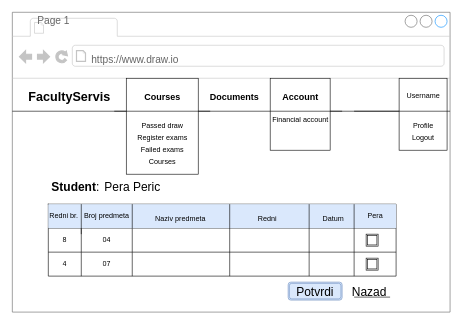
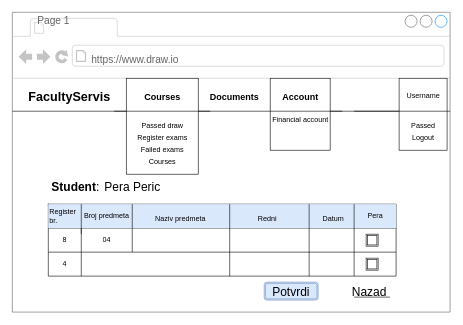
node "Profile": label "Profile" -> "Passed"
node "Redni br.": label "Redni br." -> "Register br."
node "07": removed
node "Potvrdi": moved (315, 291) -> (291, 291)
